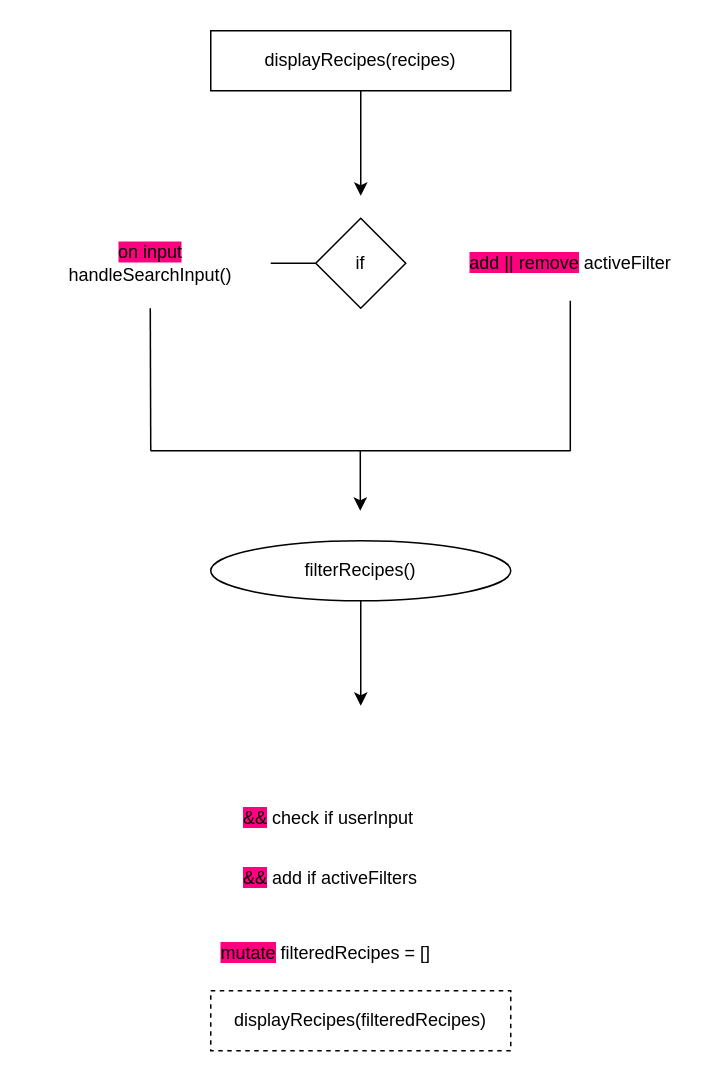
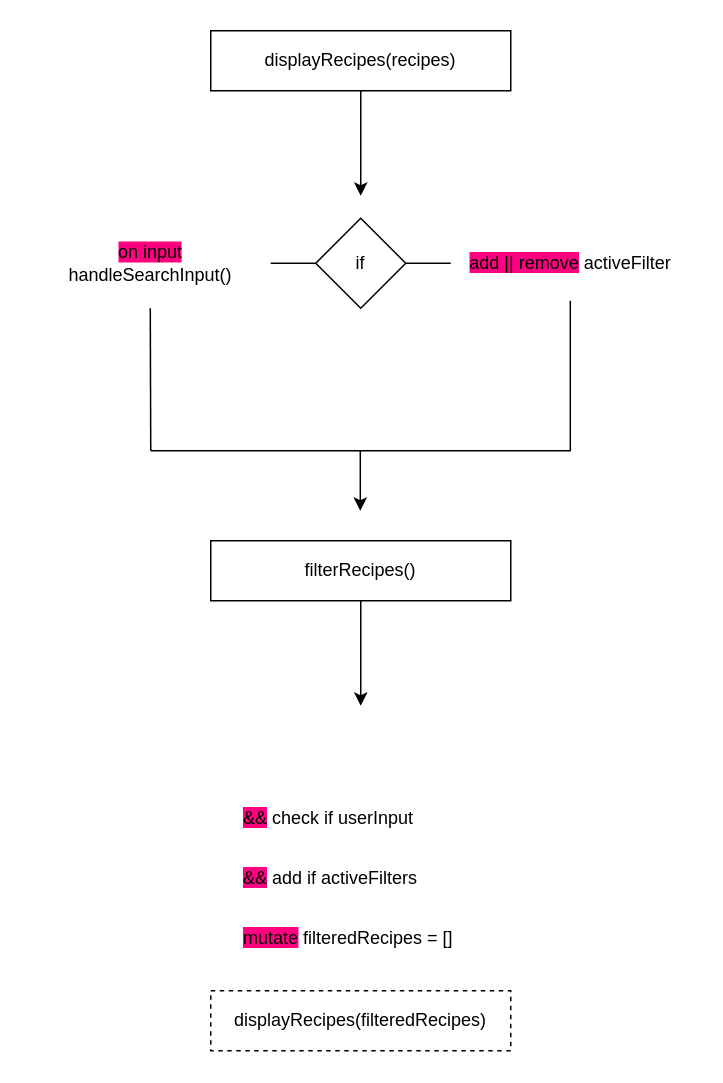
edge "if" -- "add || remove activeFilter": added
node "filterRecipes()": shape ellipse -> rectangle
node "mutate filteredRecipes = []": moved (338, 953) -> (361, 938)
